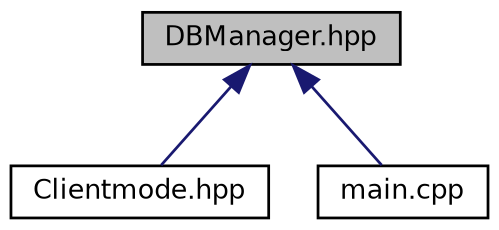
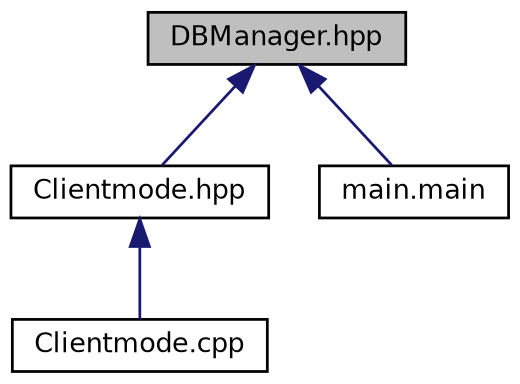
node "main.cpp": label "main.cpp" -> "main.main"
node "Clientmode.cpp": added
